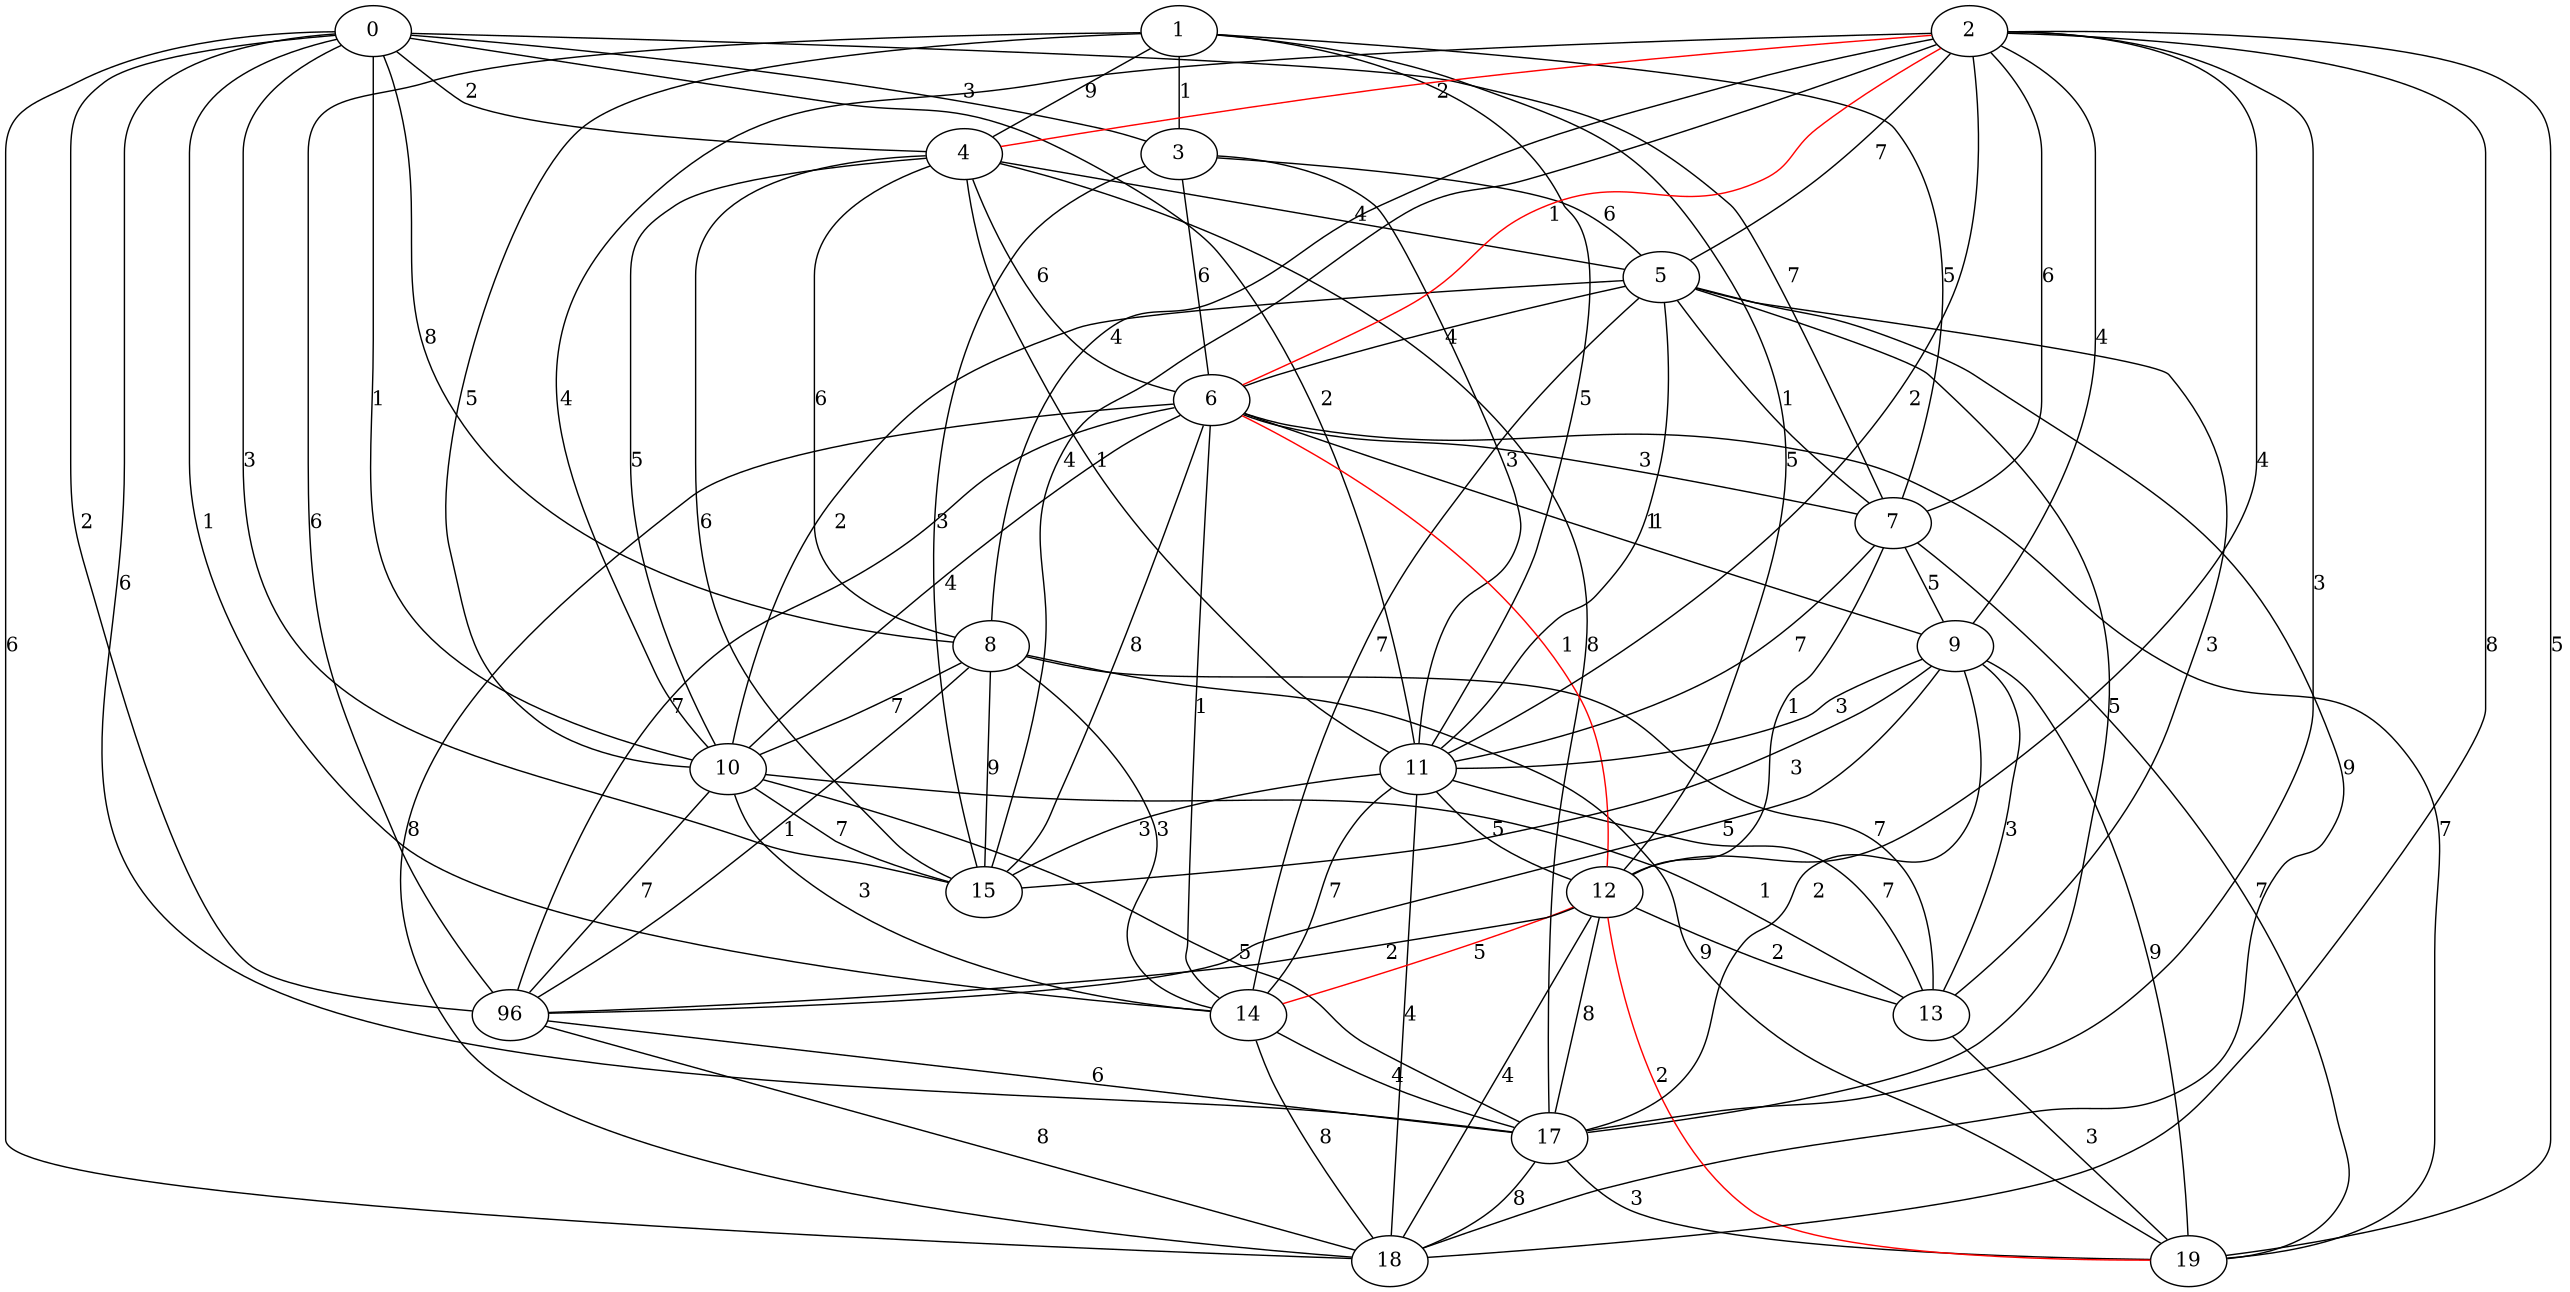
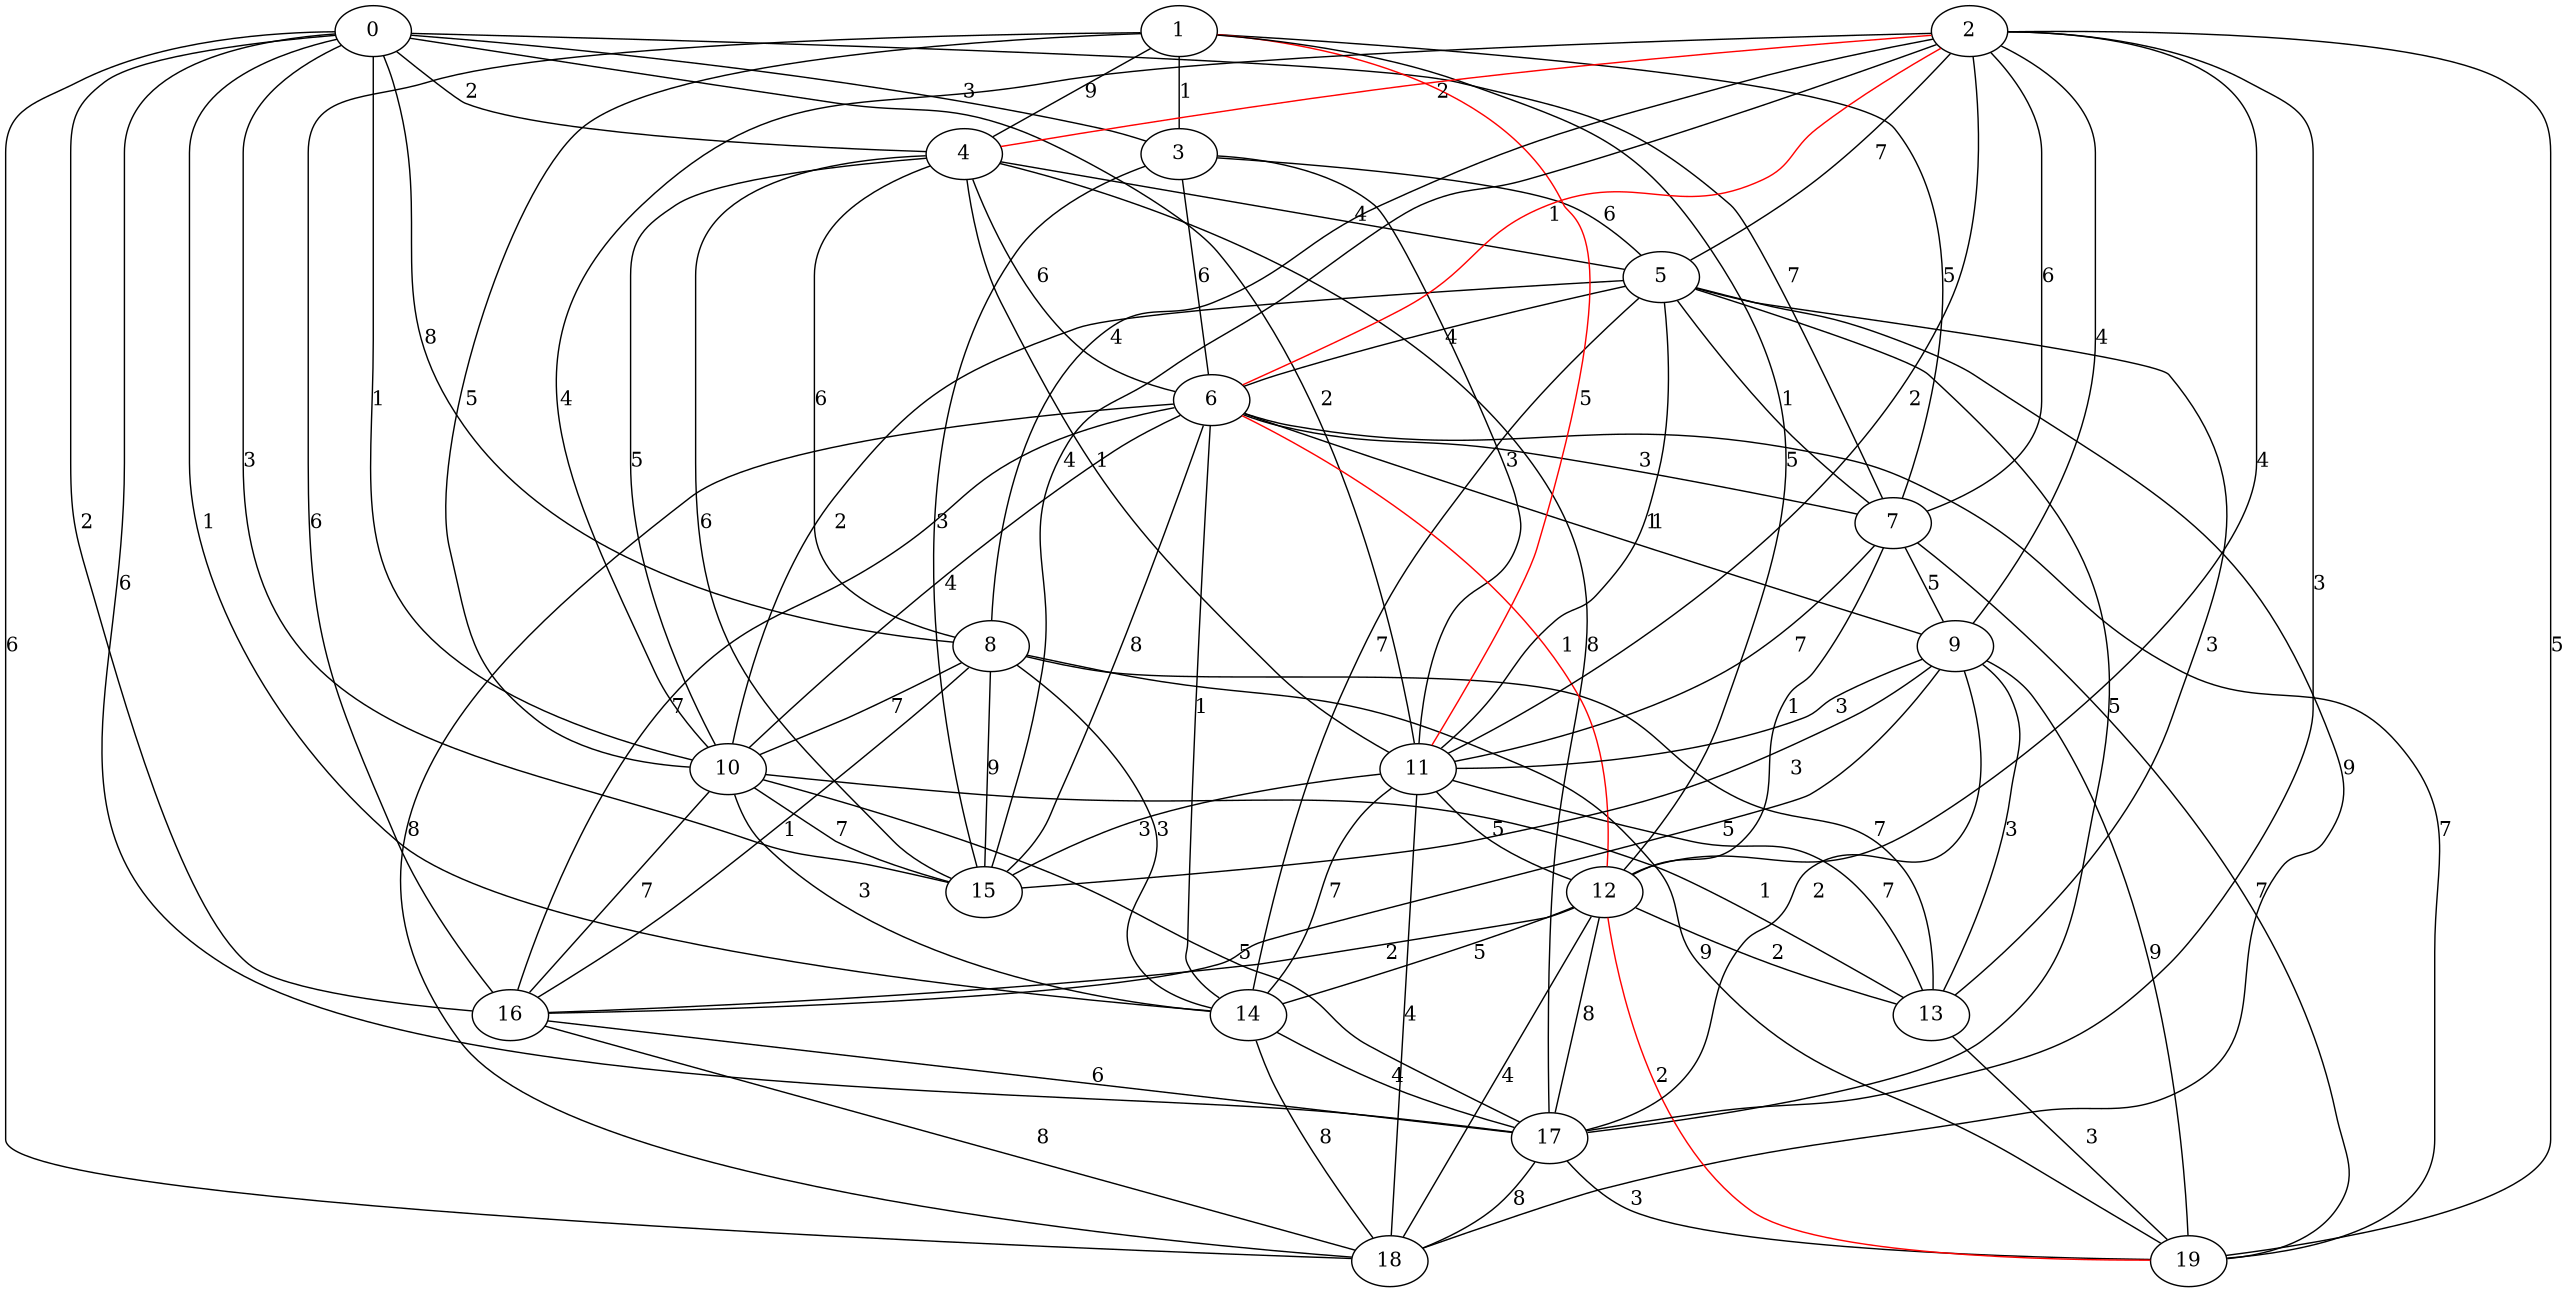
edge "1" -- "11": color black -> red
edge "2" -- "18": removed, label "8"
edge "12" -- "14": color red -> black
node "96": label "96" -> "16"
